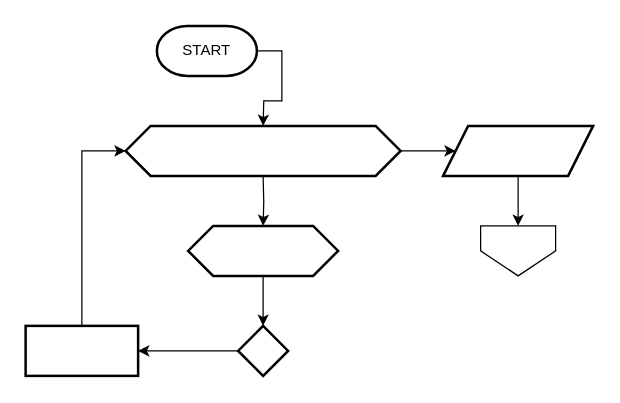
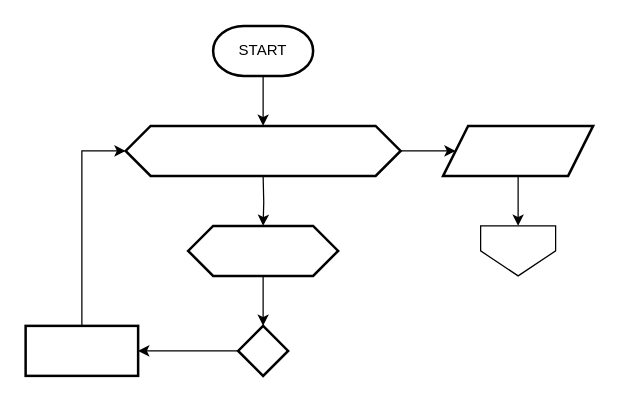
node "START": moved (207, 51) -> (263, 51)
